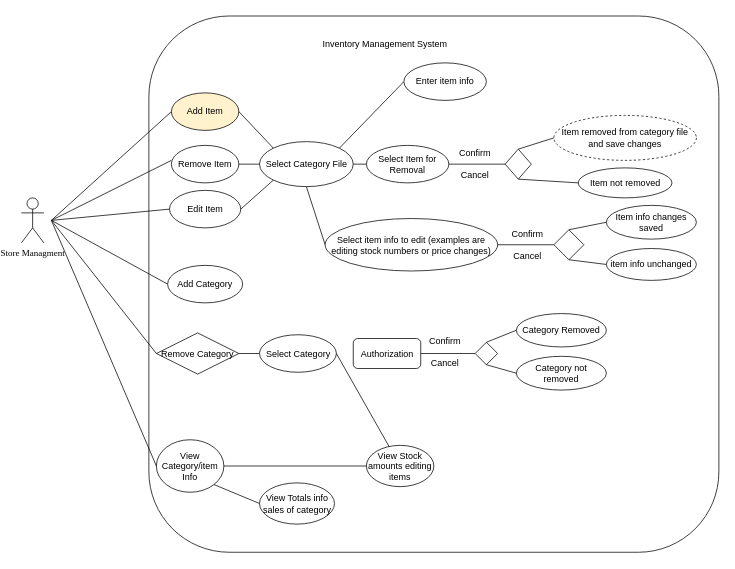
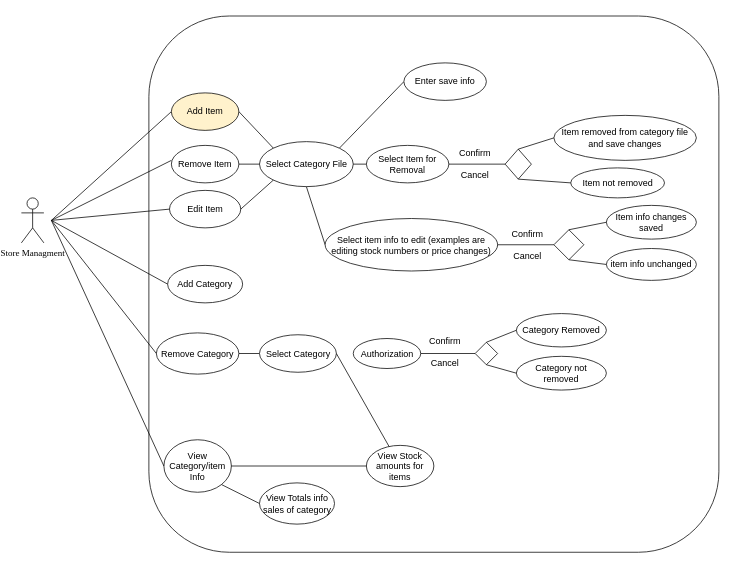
node "Inventory Management System": removed
node "Enter item info": label "Enter item info" -> "Enter save info"
node "Item removed from category file and save changes": style dashed -> solid
node "Item not removed": moved (625, 183) -> (618, 183)
node "Remove Category": shape diamond -> ellipse
node "Authorization": shape rounded rectangle -> ellipse
node "View Category/item Info": moved (190, 466) -> (198, 466)
node "View Stock amounts editing items": label "View Stock amounts editing items" -> "View Stock amounts for items"
